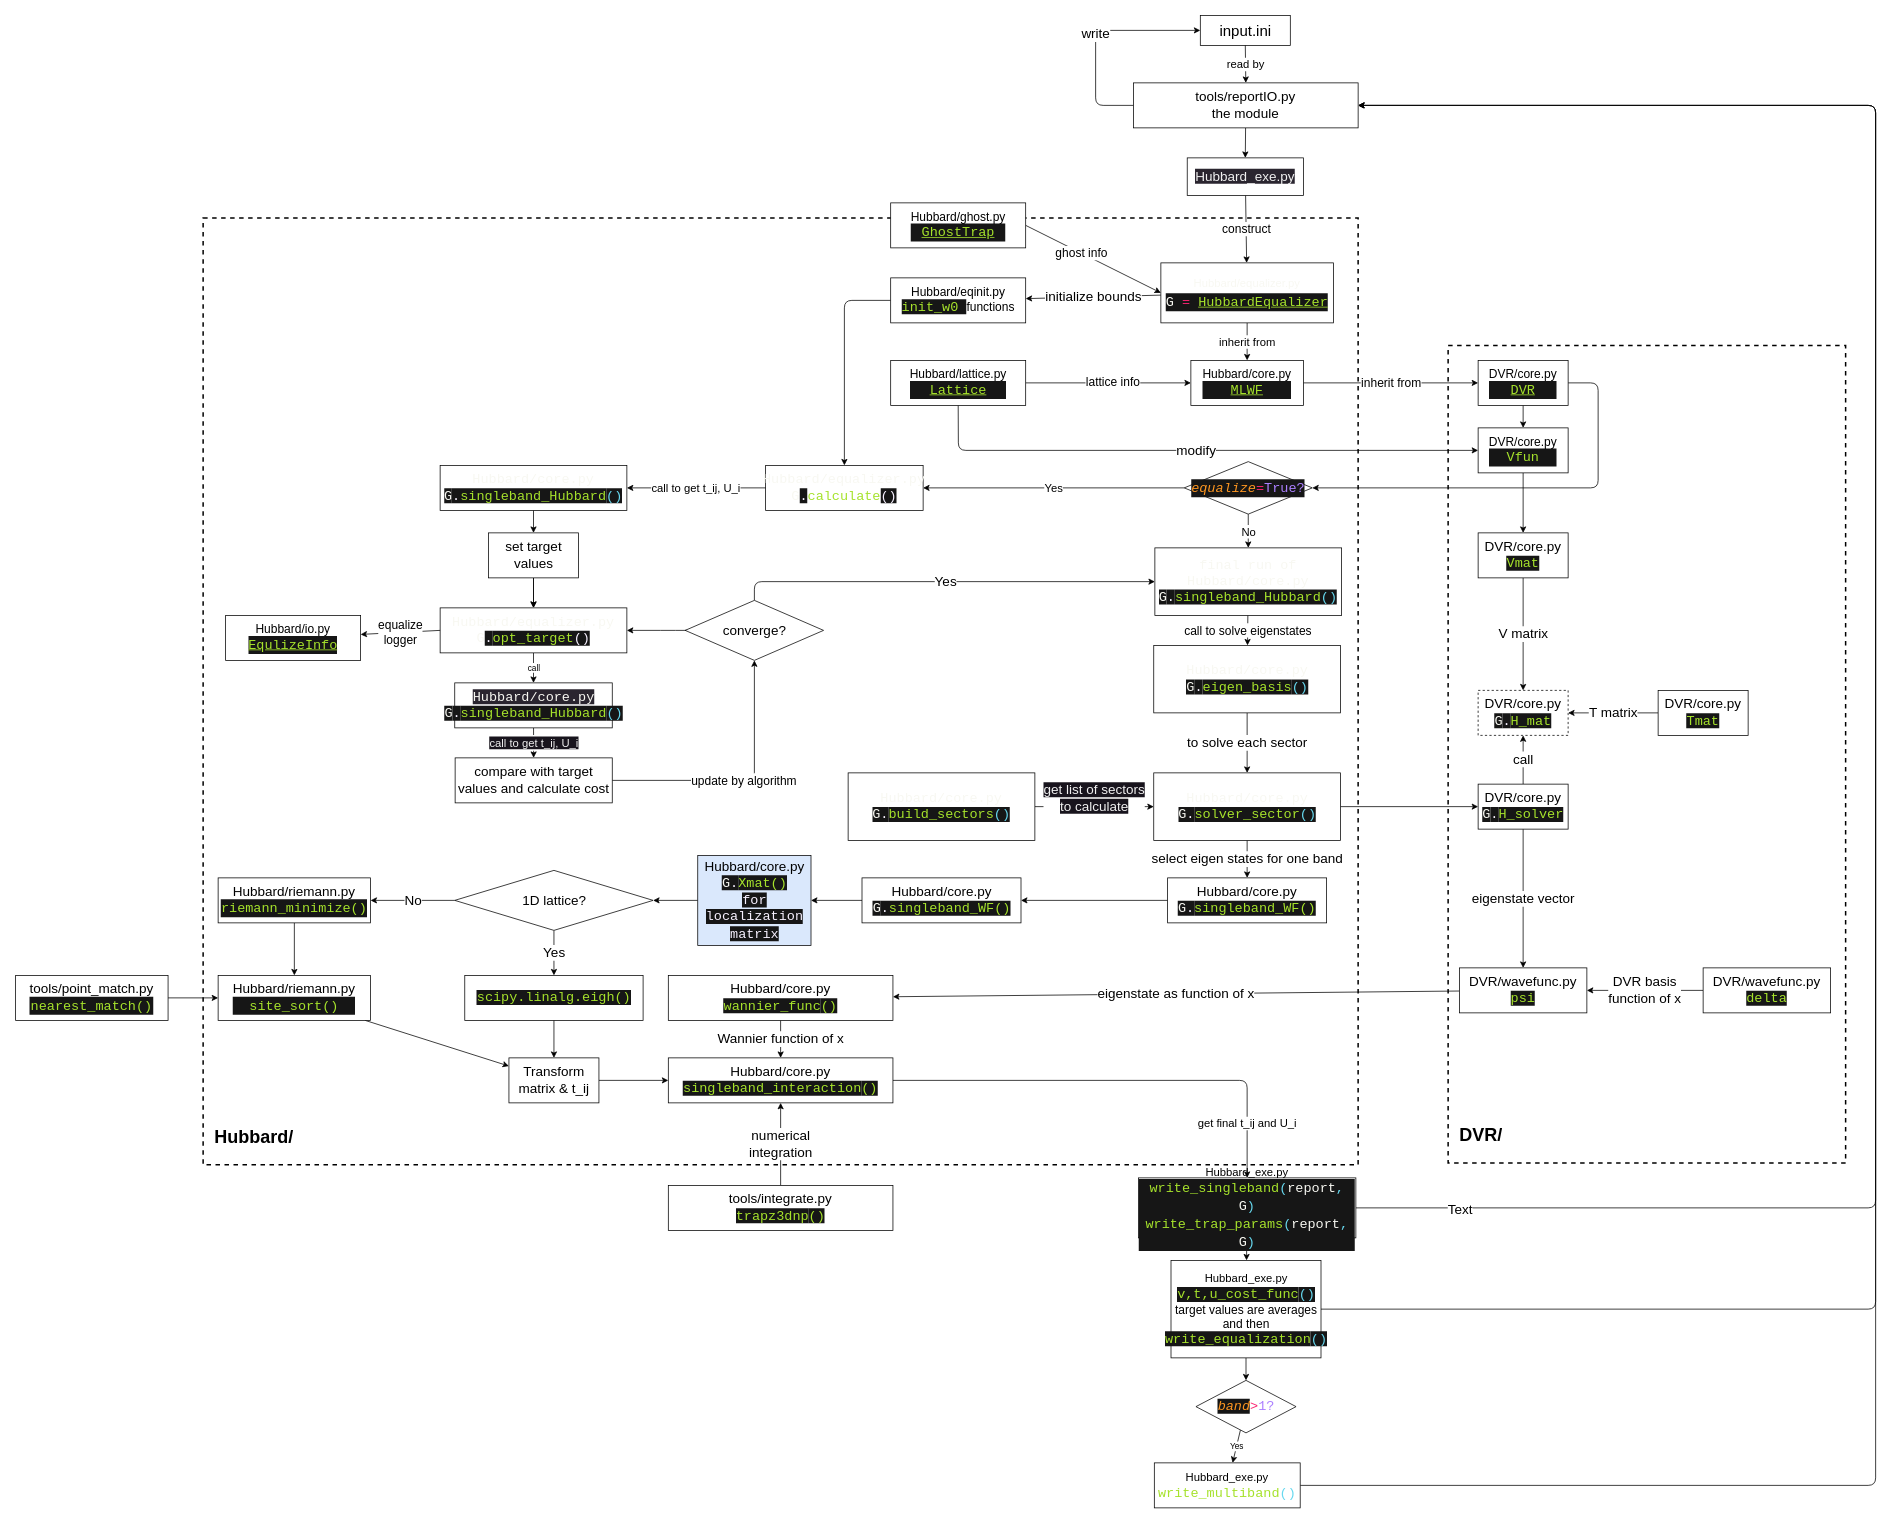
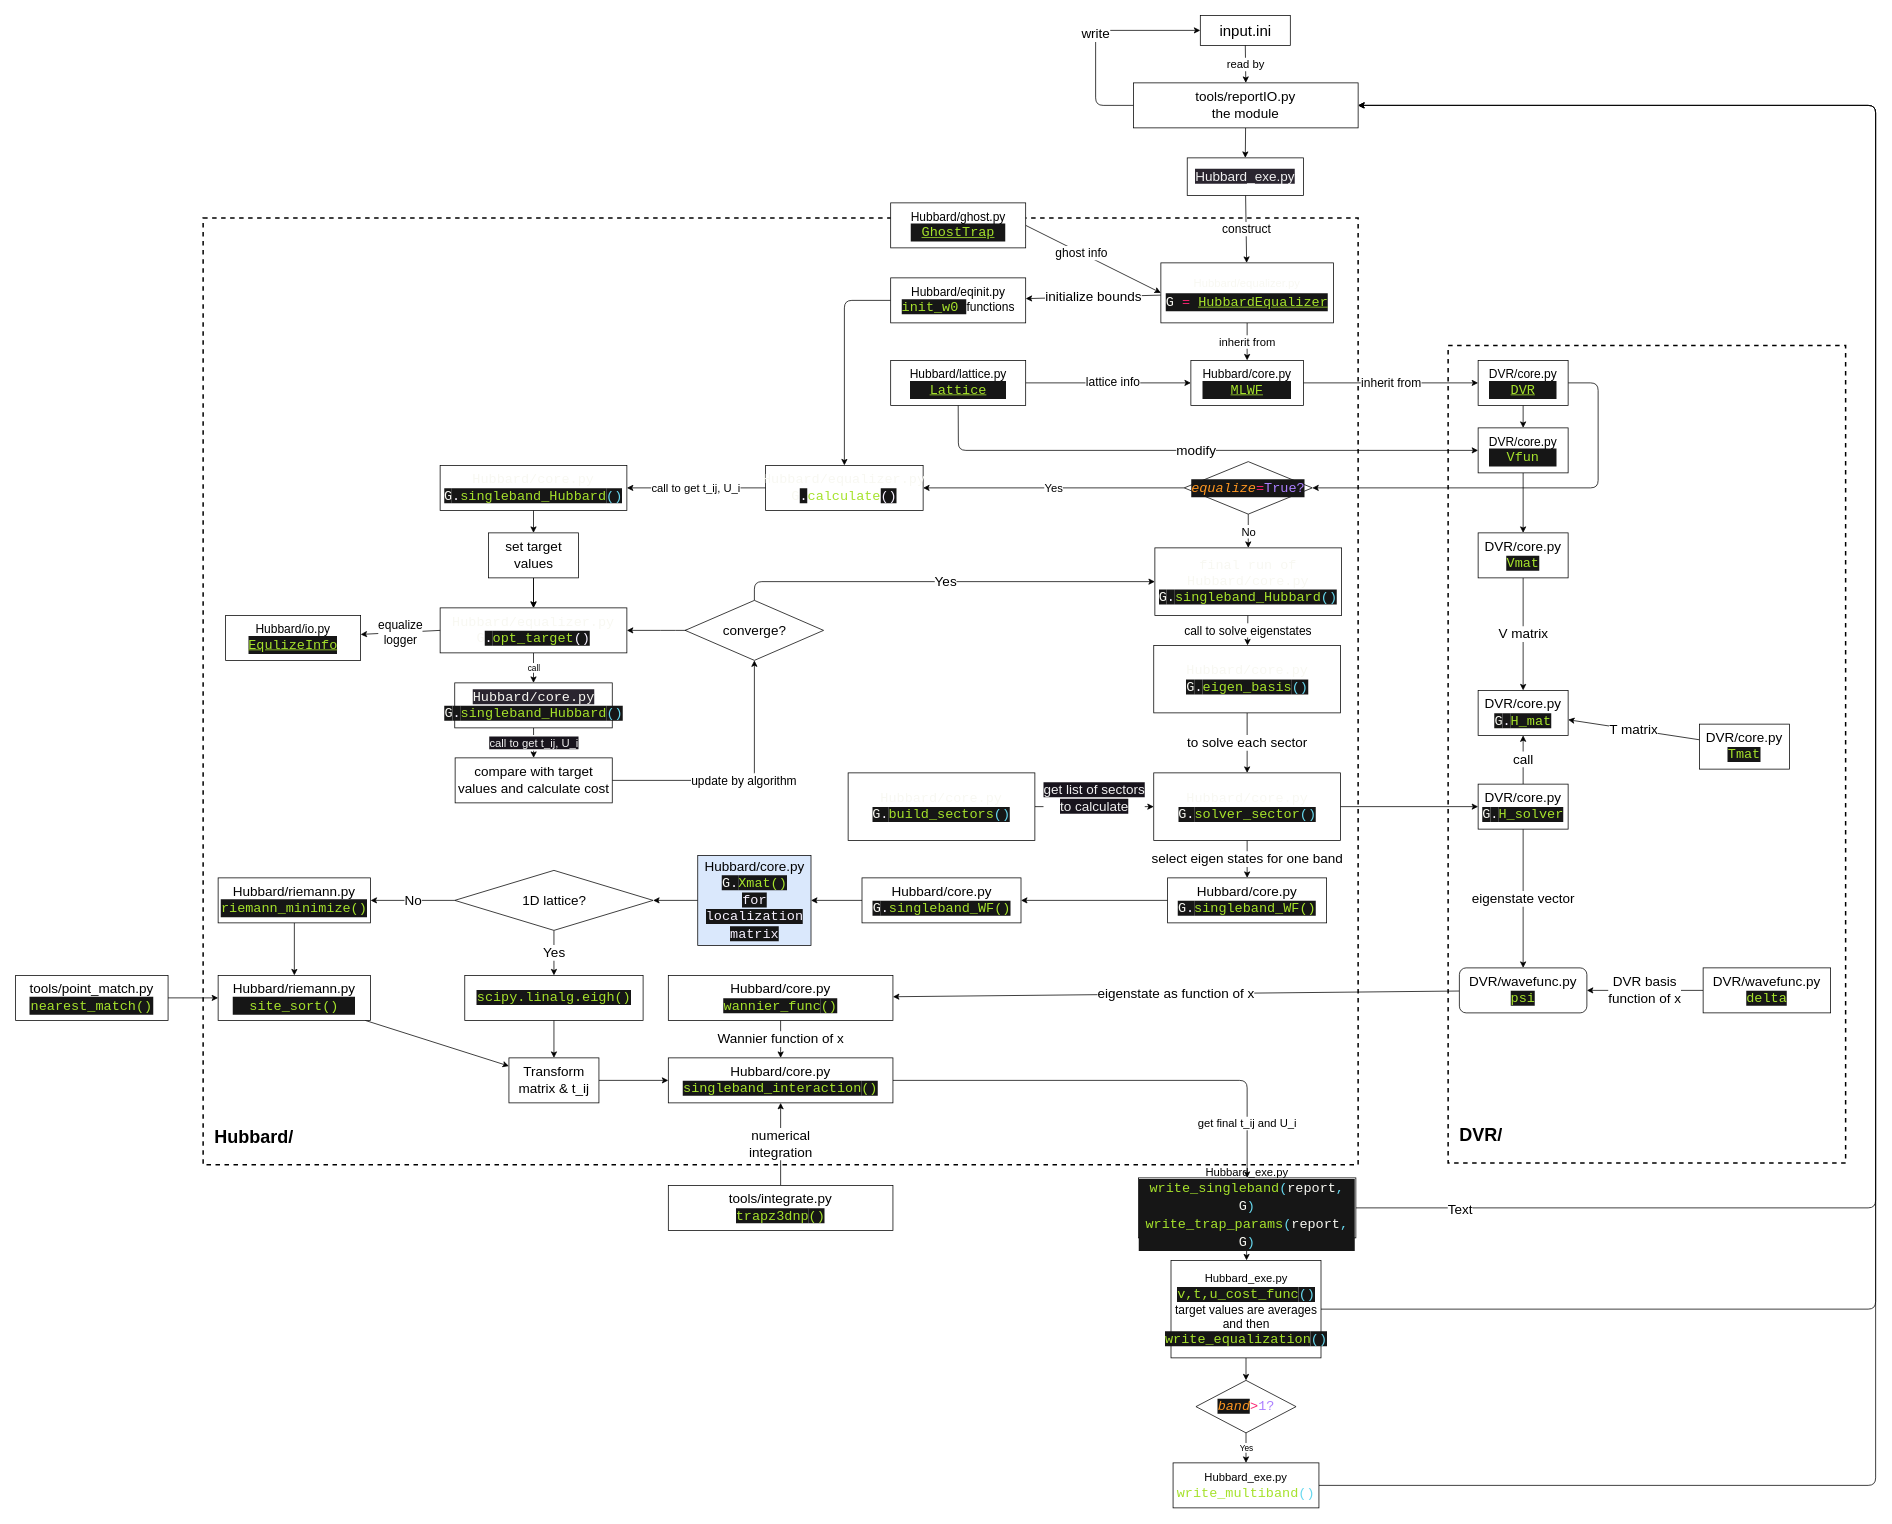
node "DVR/core.py G.H_mat": style dashed -> solid
node "DVR/core.py Tmat": moved (1703, 713) -> (1744, 747)
node "DVR/wavefunc.py psi": shape rectangle -> rounded rectangle
node "Hubbard_exe.py write_multiband()": moved (1227, 1485) -> (1246, 1485)
